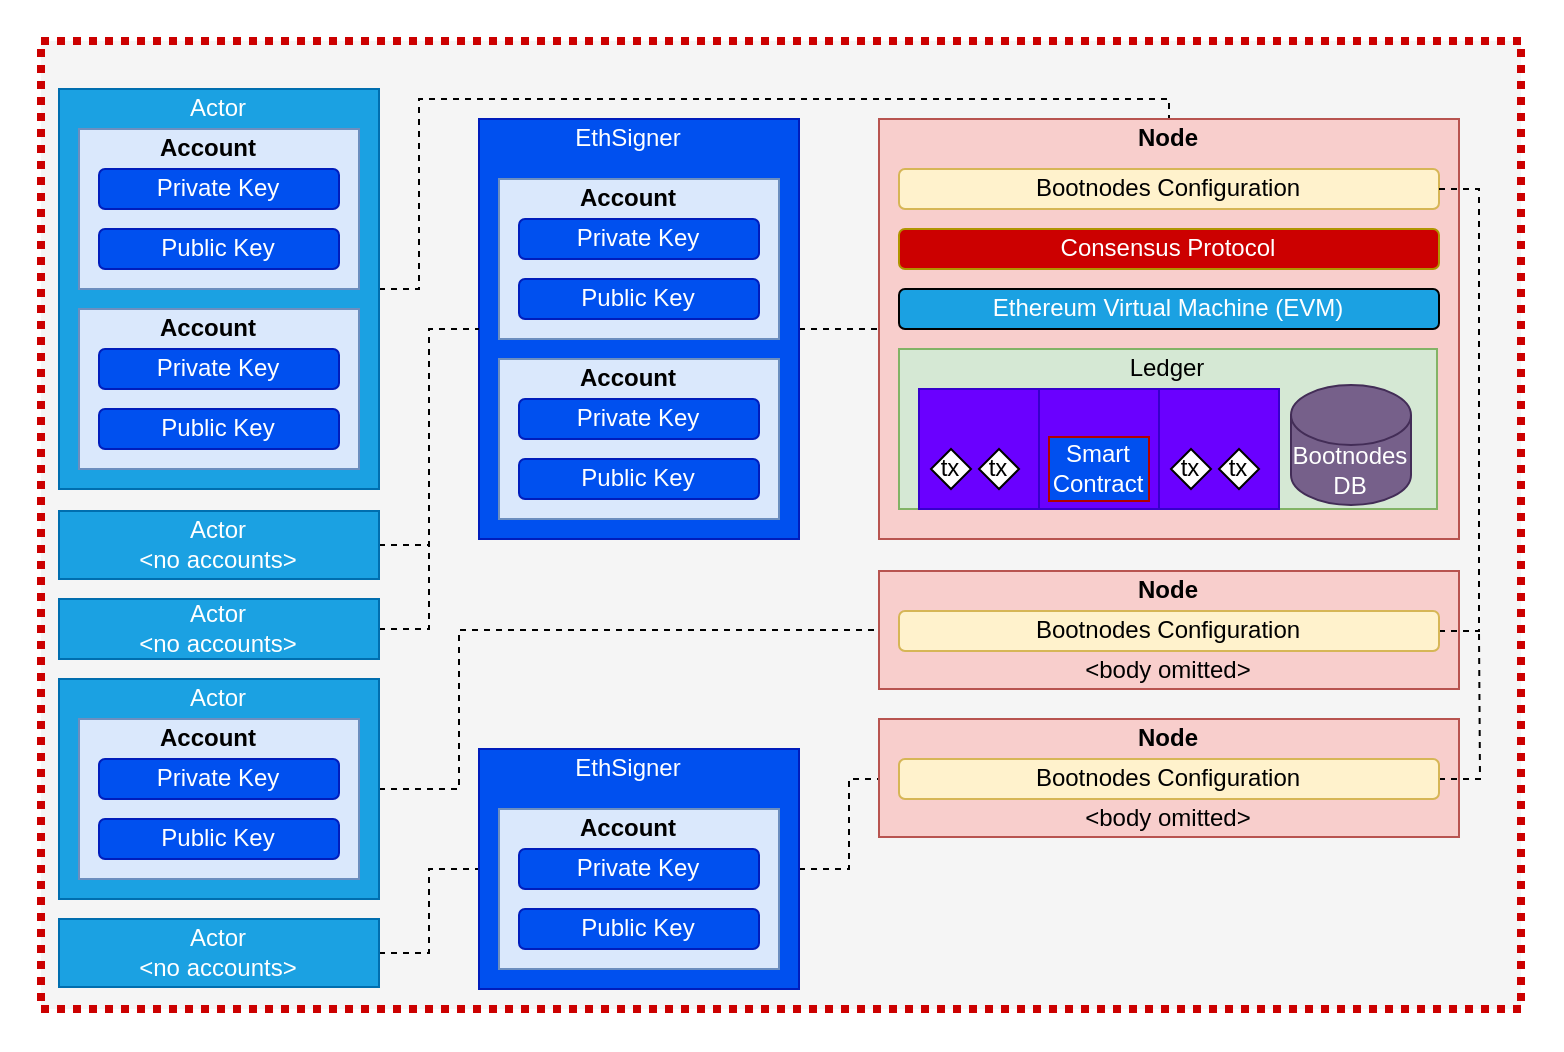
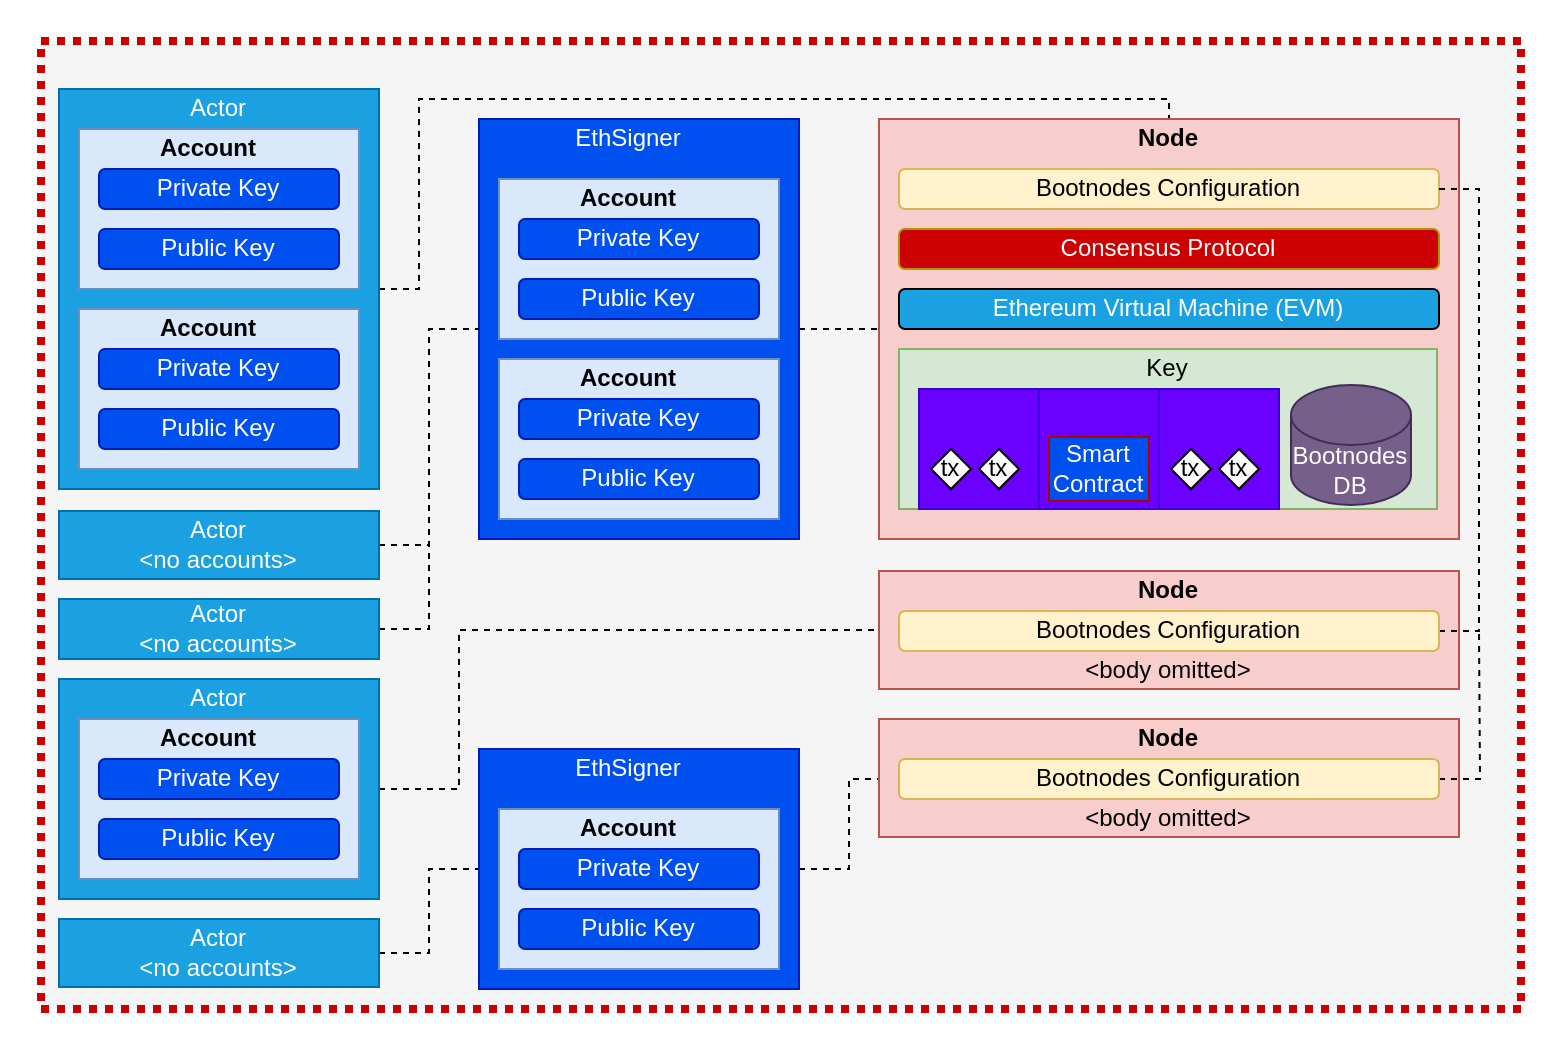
node "Ledger": label "Ledger" -> "Key"
